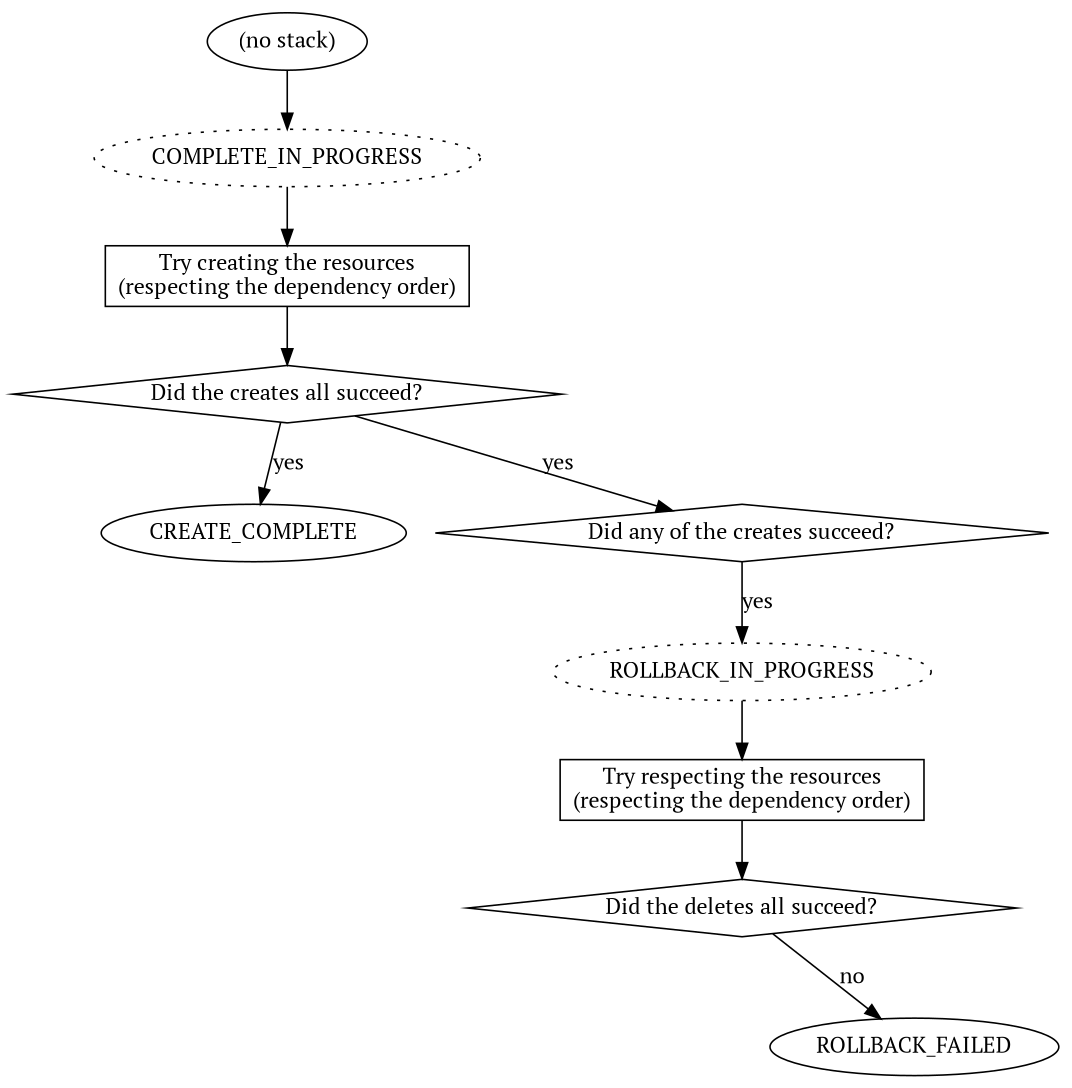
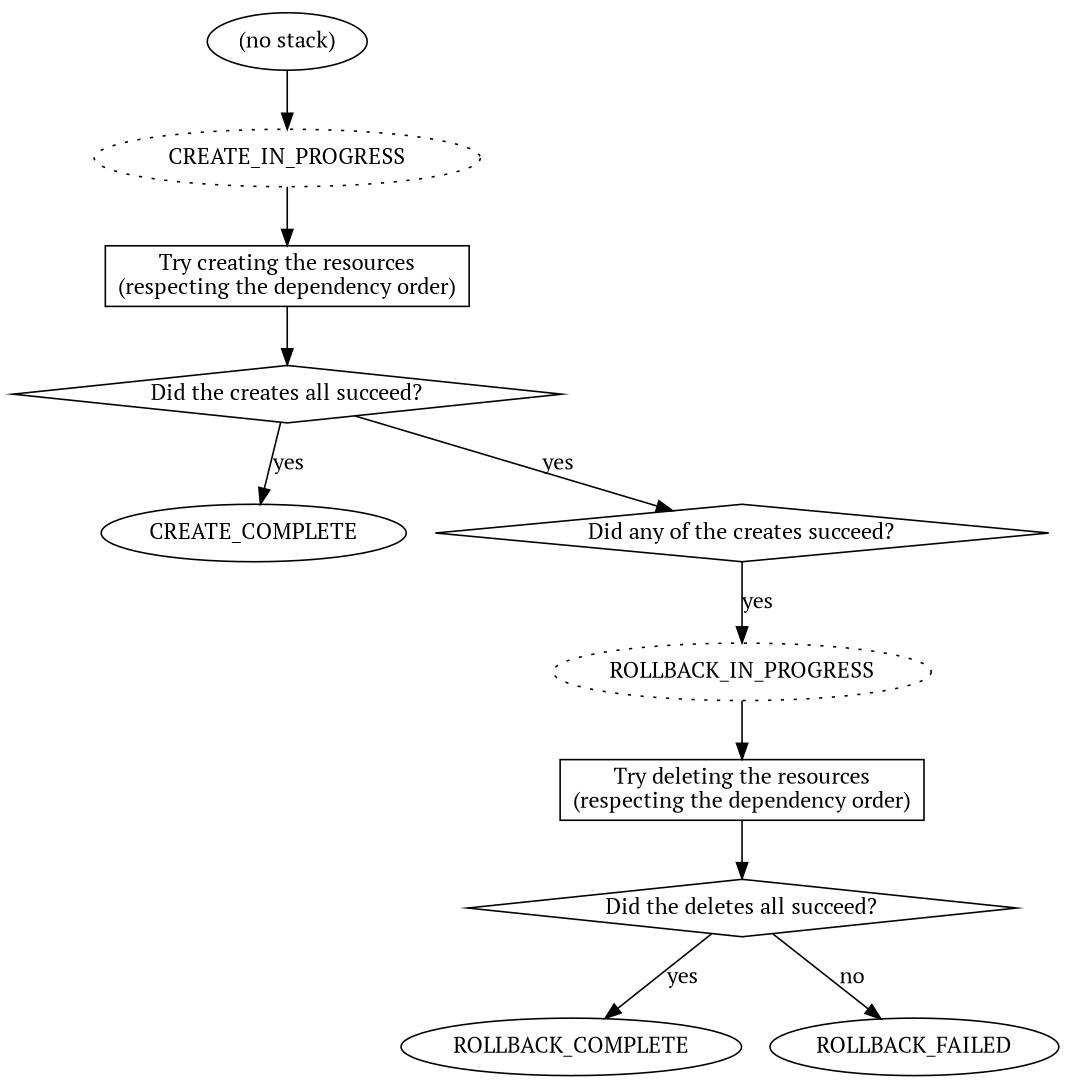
node "COMPLETE_IN_PROGRESS": label "COMPLETE_IN_PROGRESS" -> "CREATE_IN_PROGRESS"
node "Try respecting the resources (respecting the dependency order)": label "Try respecting the resources (respecting the dependency order)" -> "Try deleting the resources (respecting the dependency order)"
node "ROLLBACK_COMPLETE": added
